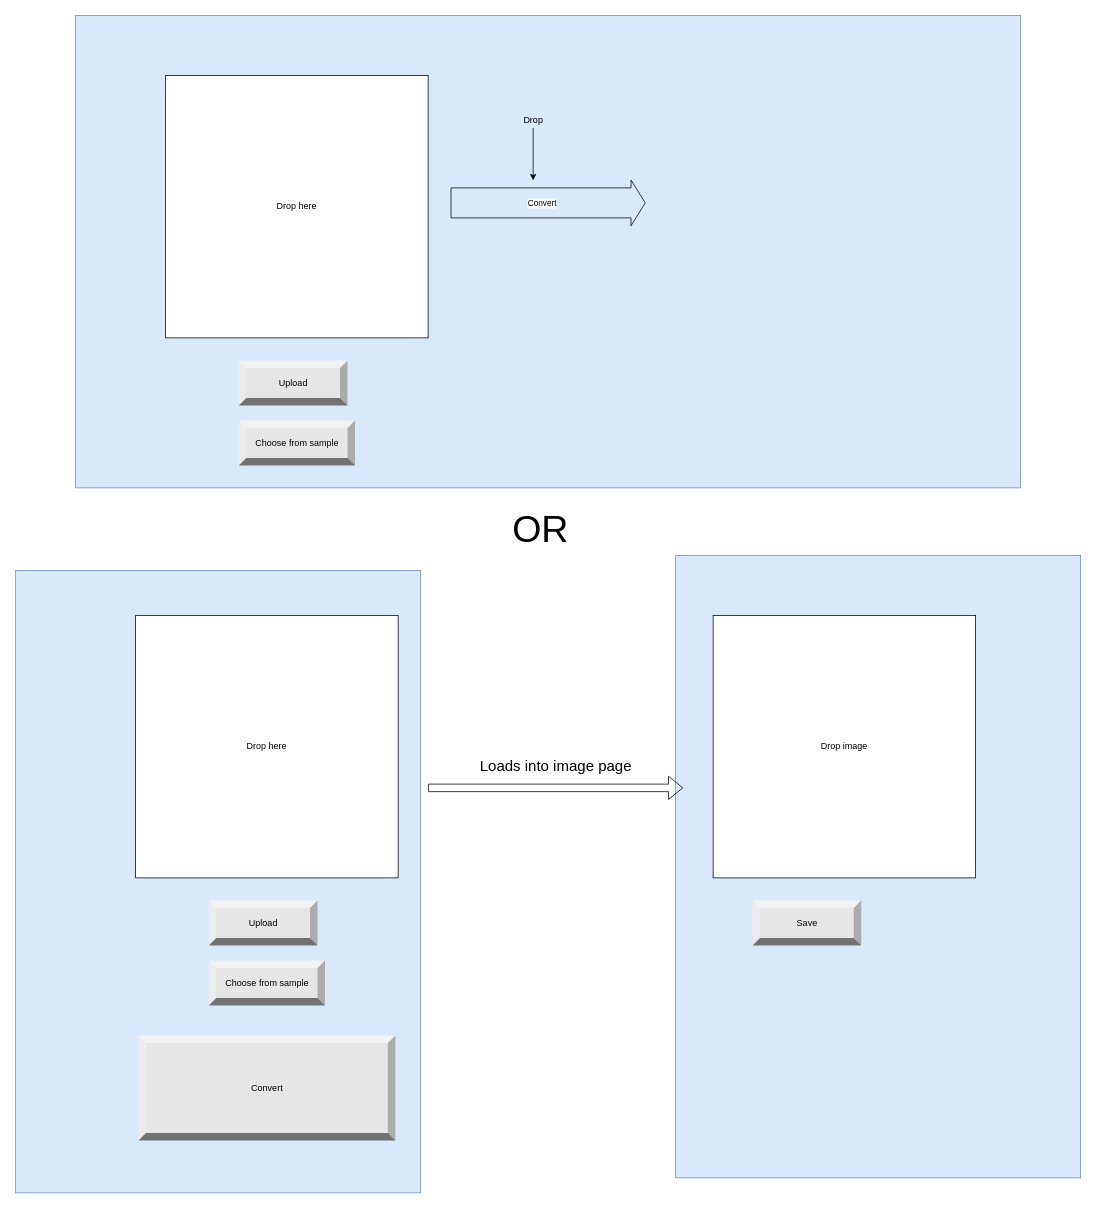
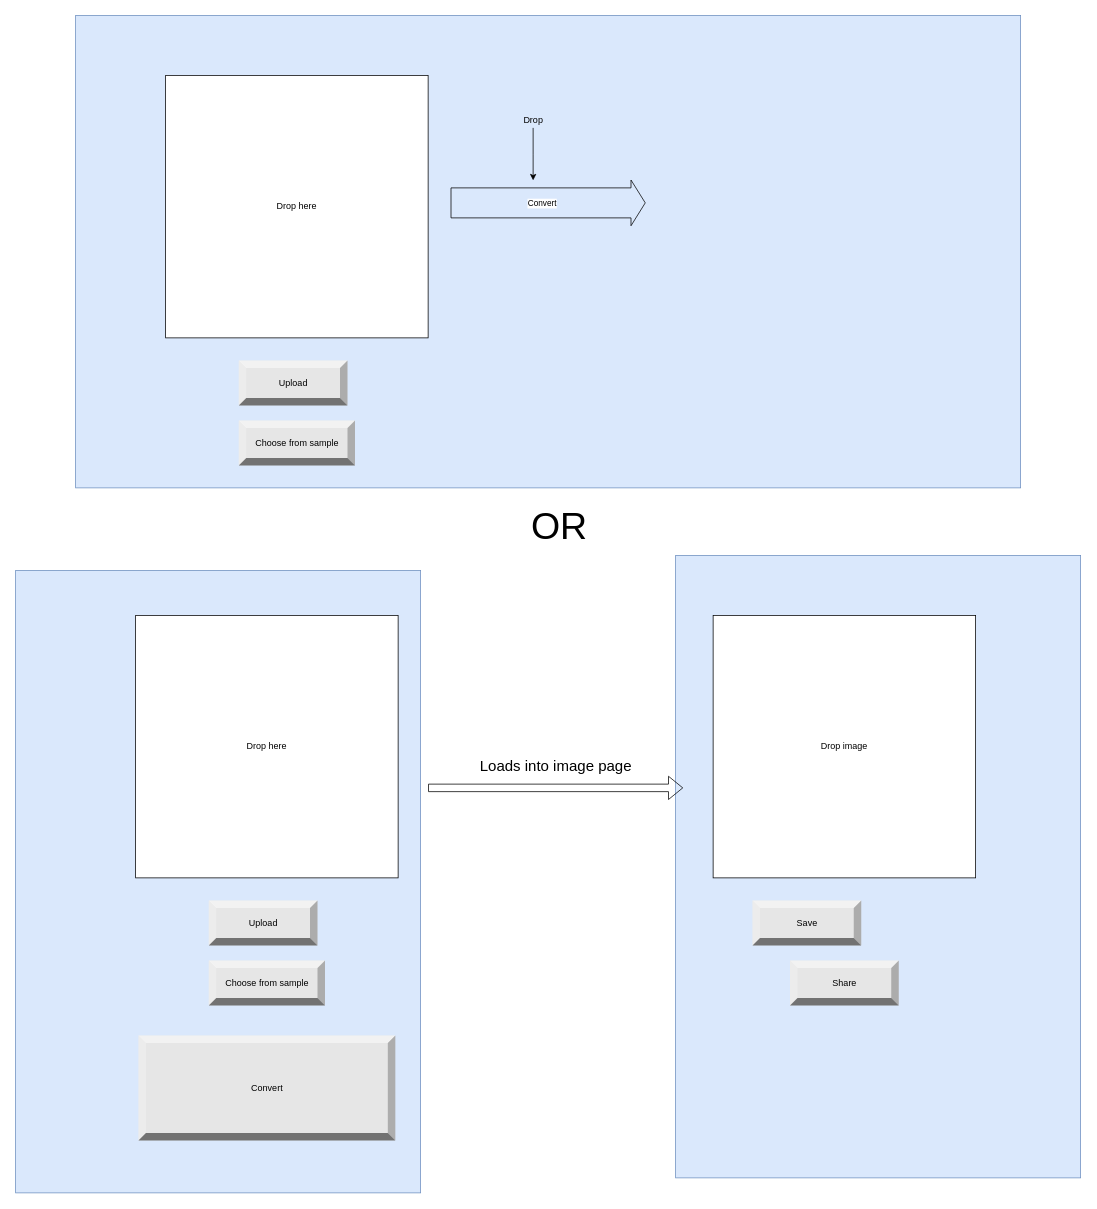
node "OR": moved (540, 529) -> (559, 525)
node "Share": added
